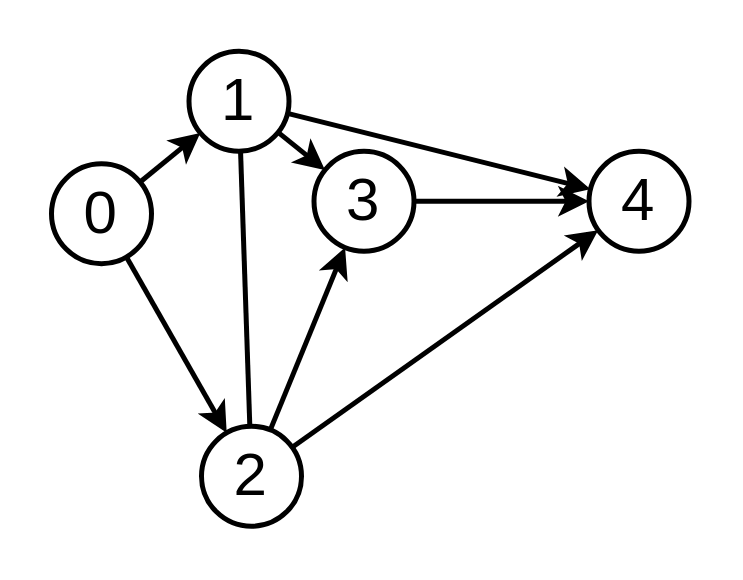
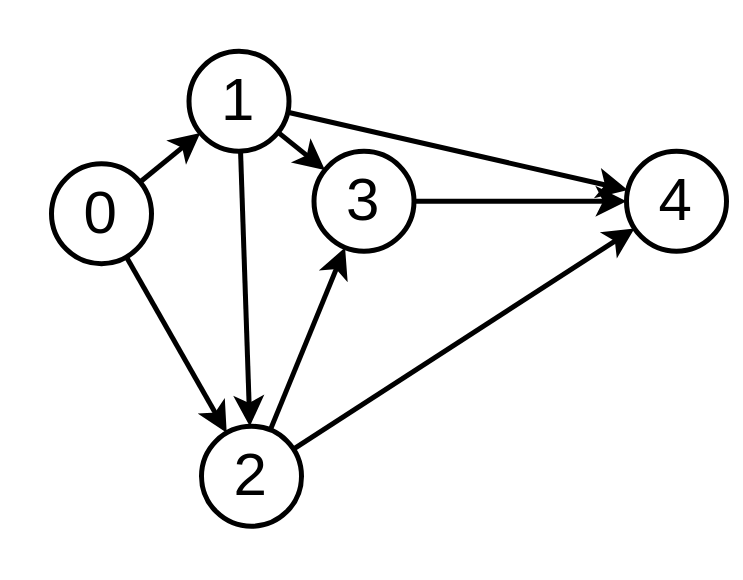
node "4": moved (639, 201) -> (676, 201)
edge "1" -- "2": arrowhead none -> classic
